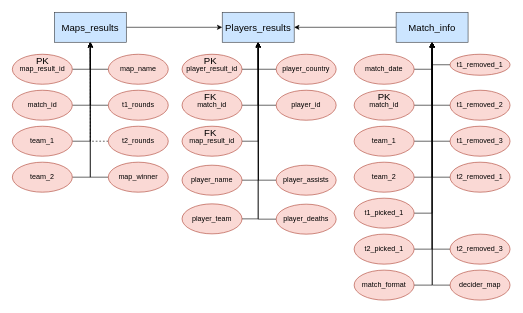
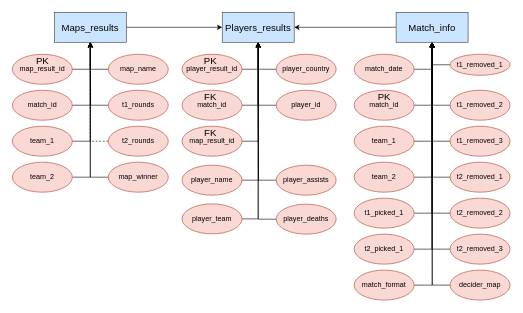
edge "t2_removed_2" -> "Match_info": added
node "t2_removed_2": added
